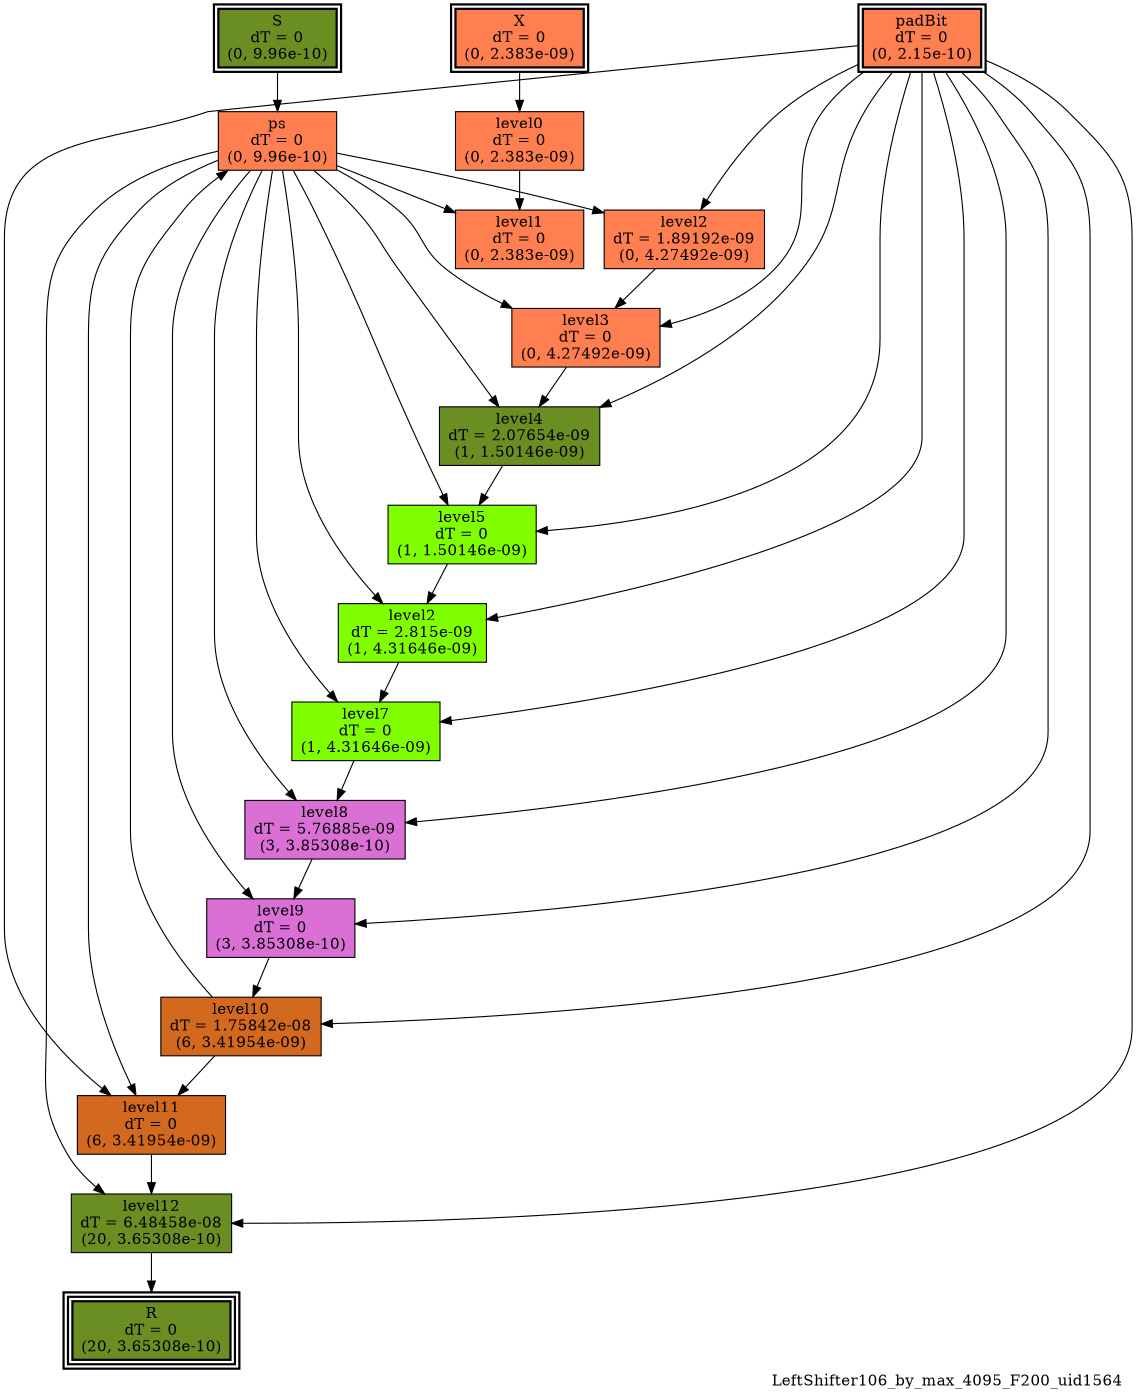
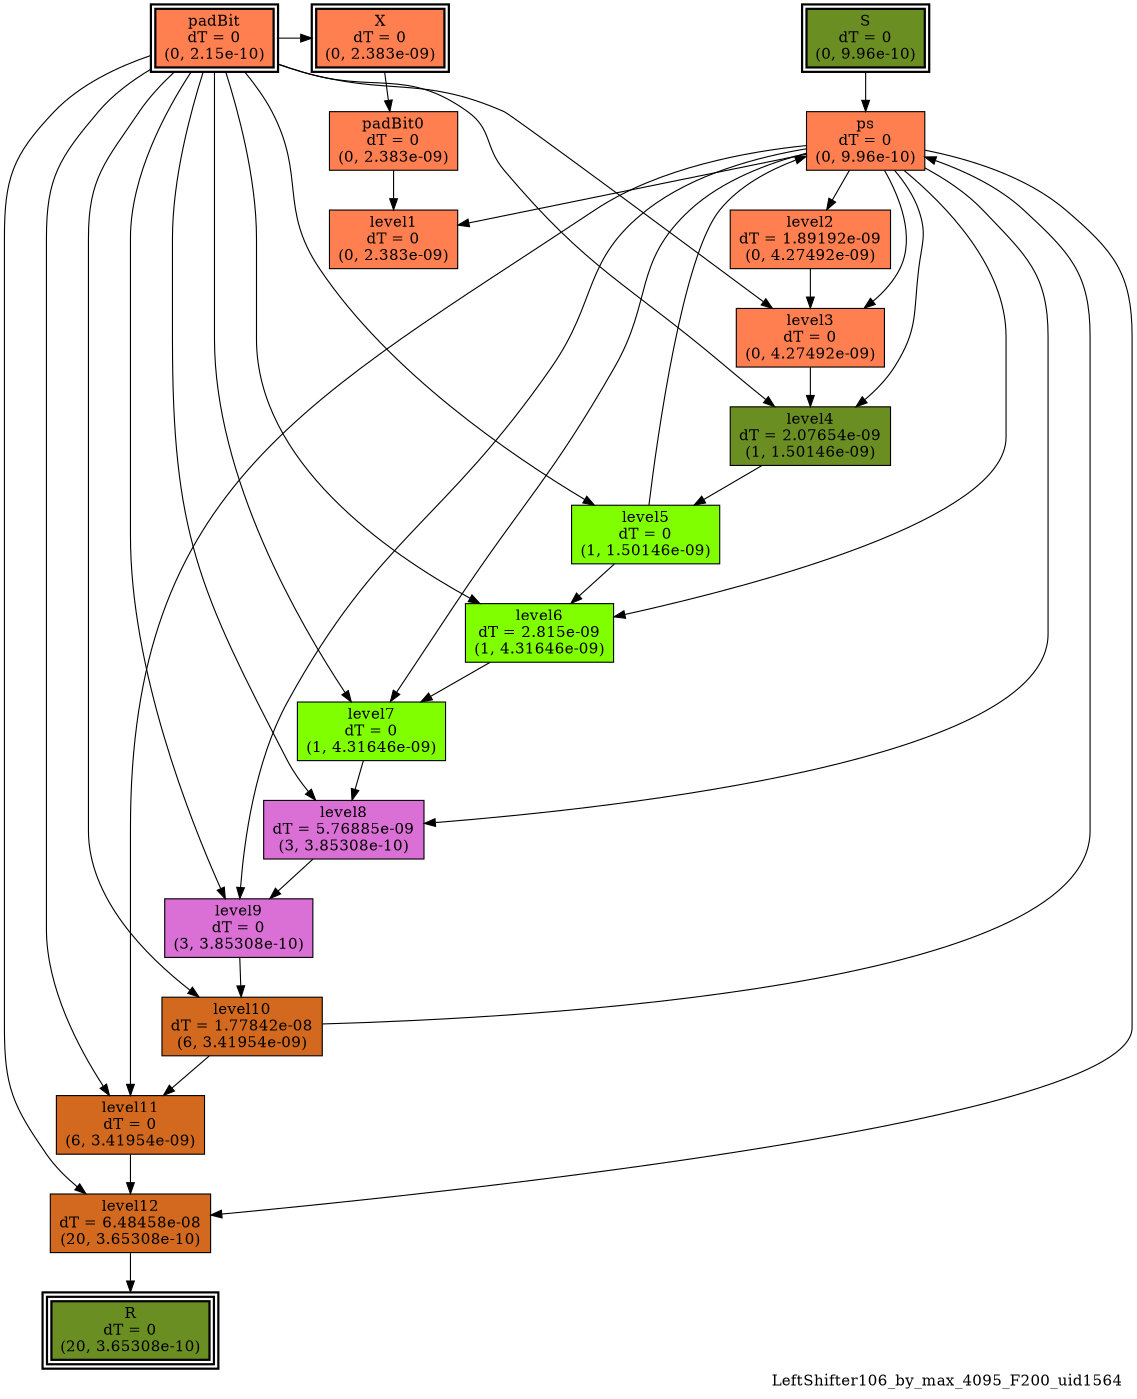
edge "padBit dT = 0 (0, 2.15e-10)" -> "level2 dT = 1.89192e-09 (0, 4.27492e-09)": now "padBit dT = 0 (0, 2.15e-10)" -> "X dT = 0 (0, 2.383e-09)"
node "level0 dT = 0 (0, 2.383e-09)": label "level0 dT = 0 (0, 2.383e-09)" -> "padBit0 dT = 0 (0, 2.383e-09)"
edge "ps dT = 0 (0, 9.96e-10)" -> "level5 dT = 0 (1, 1.50146e-09)": reversed
node "level2 dT = 2.815e-09 (1, 4.31646e-09)": label "level2 dT = 2.815e-09 (1, 4.31646e-09)" -> "level6 dT = 2.815e-09 (1, 4.31646e-09)"
node "level10 dT = 1.75842e-08 (6, 3.41954e-09)": label "level10 dT = 1.75842e-08 (6, 3.41954e-09)" -> "level10 dT = 1.77842e-08 (6, 3.41954e-09)"
node "level12 dT = 6.48458e-08 (20, 3.65308e-10)": fillcolor olivedrab -> chocolate
